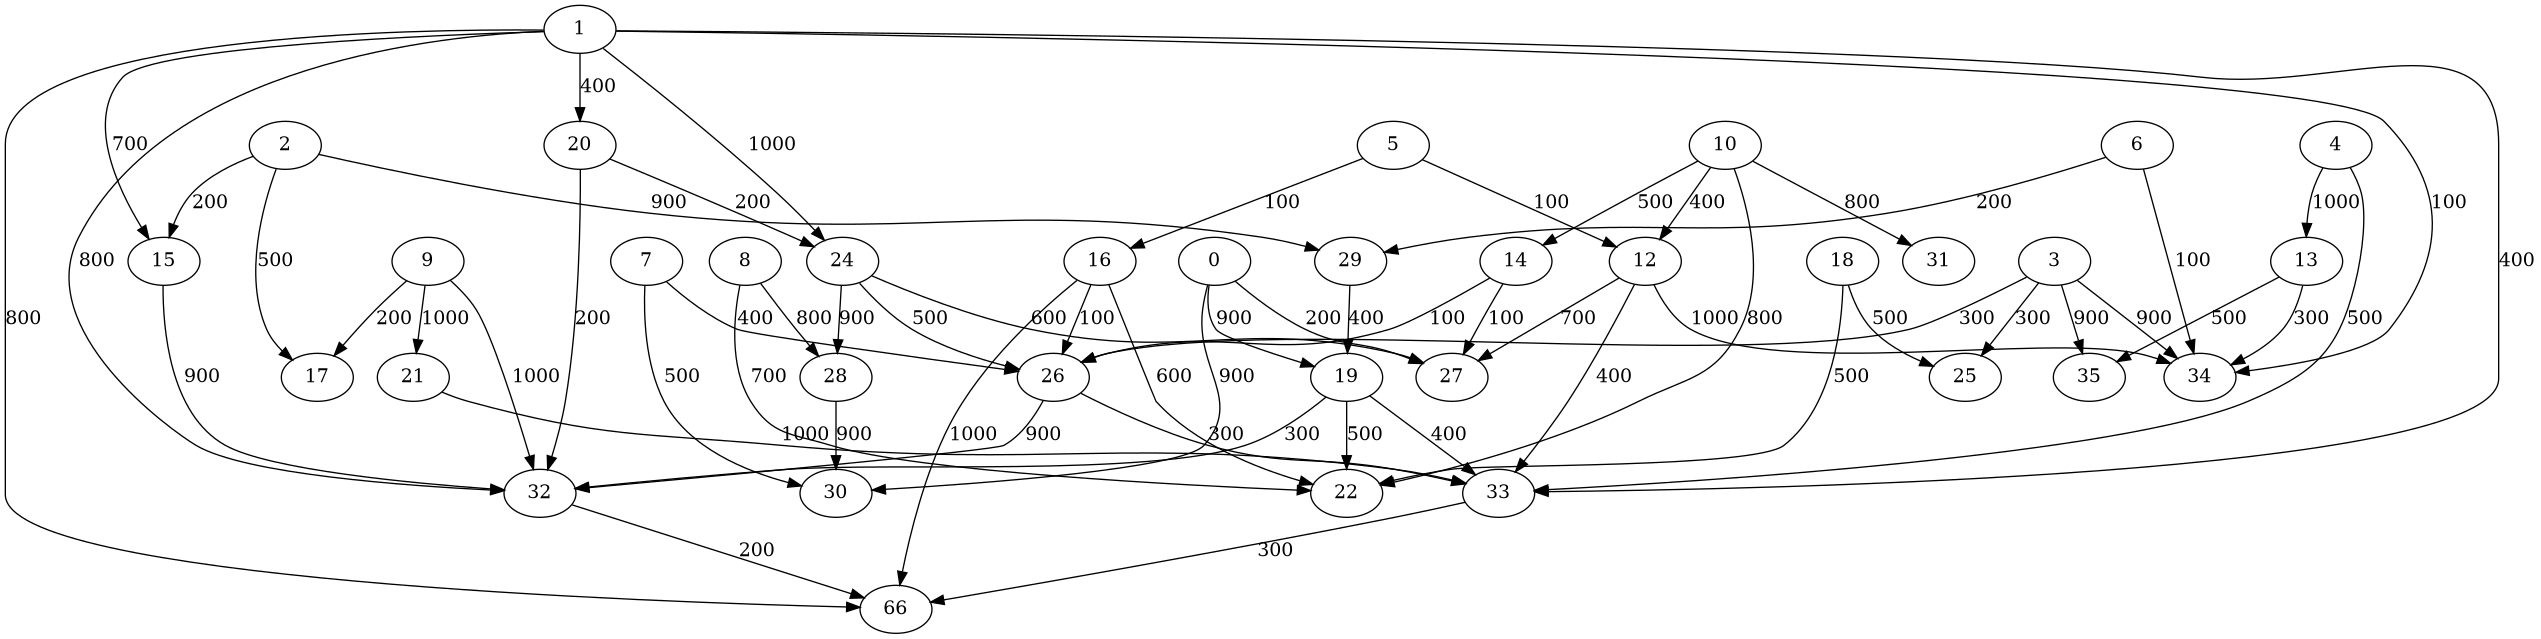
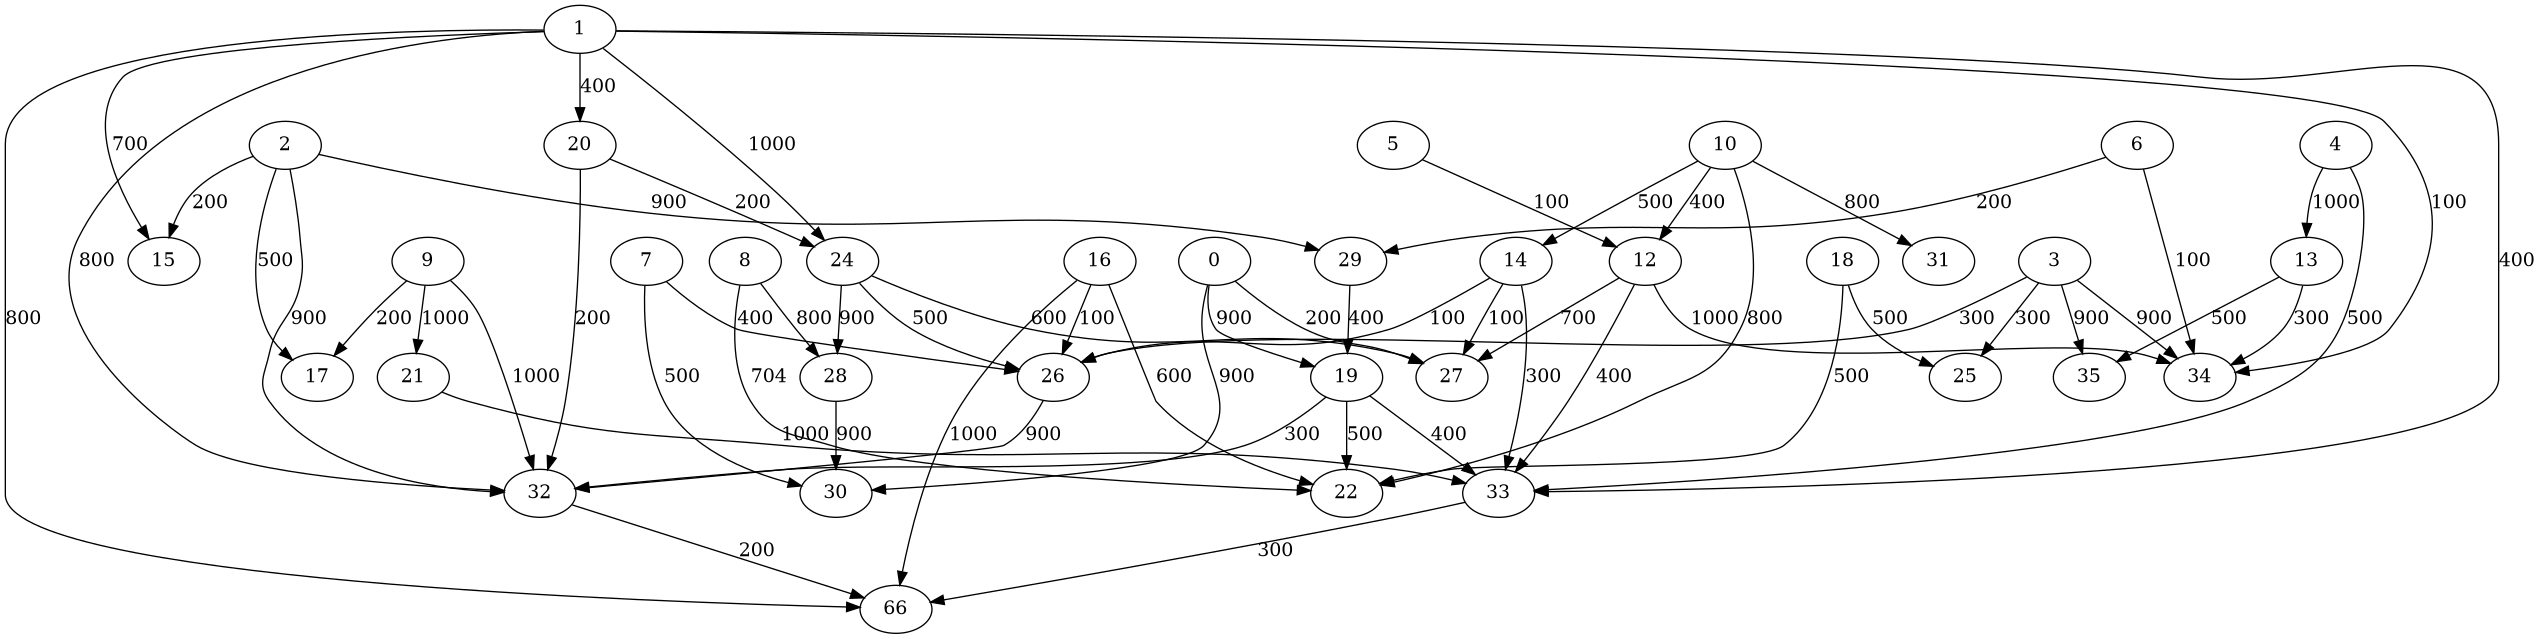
edge "5" -> "16": removed, label "100"
edge "8" -> "22": label "700" -> "704"
edge "26" -> "33": now "14" -> "33"
edge "15" -> "32": now "2" -> "32"
